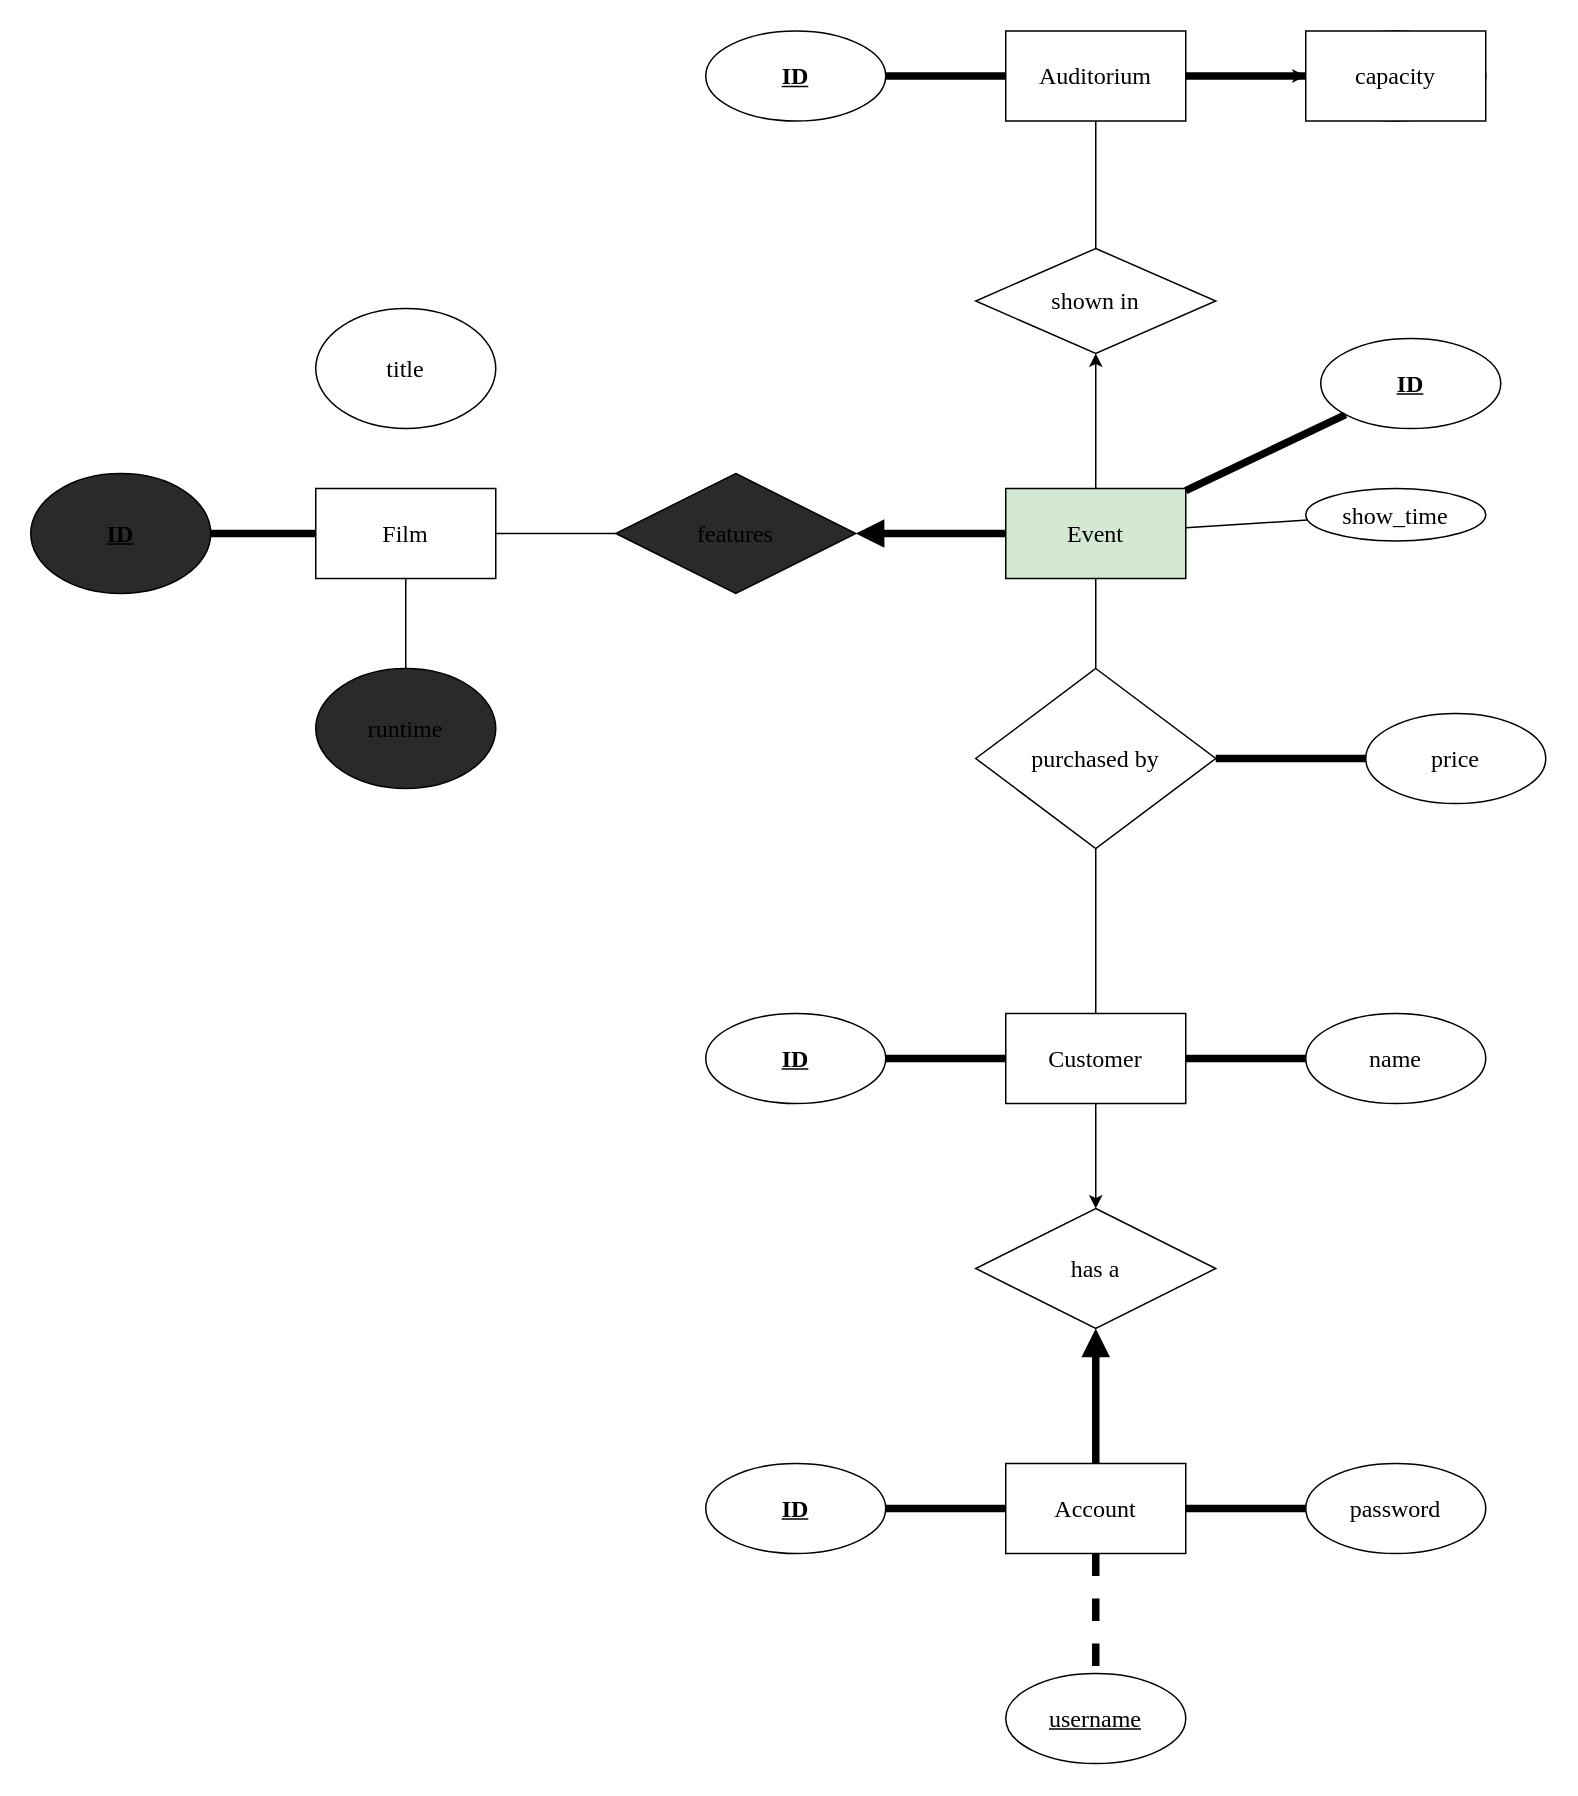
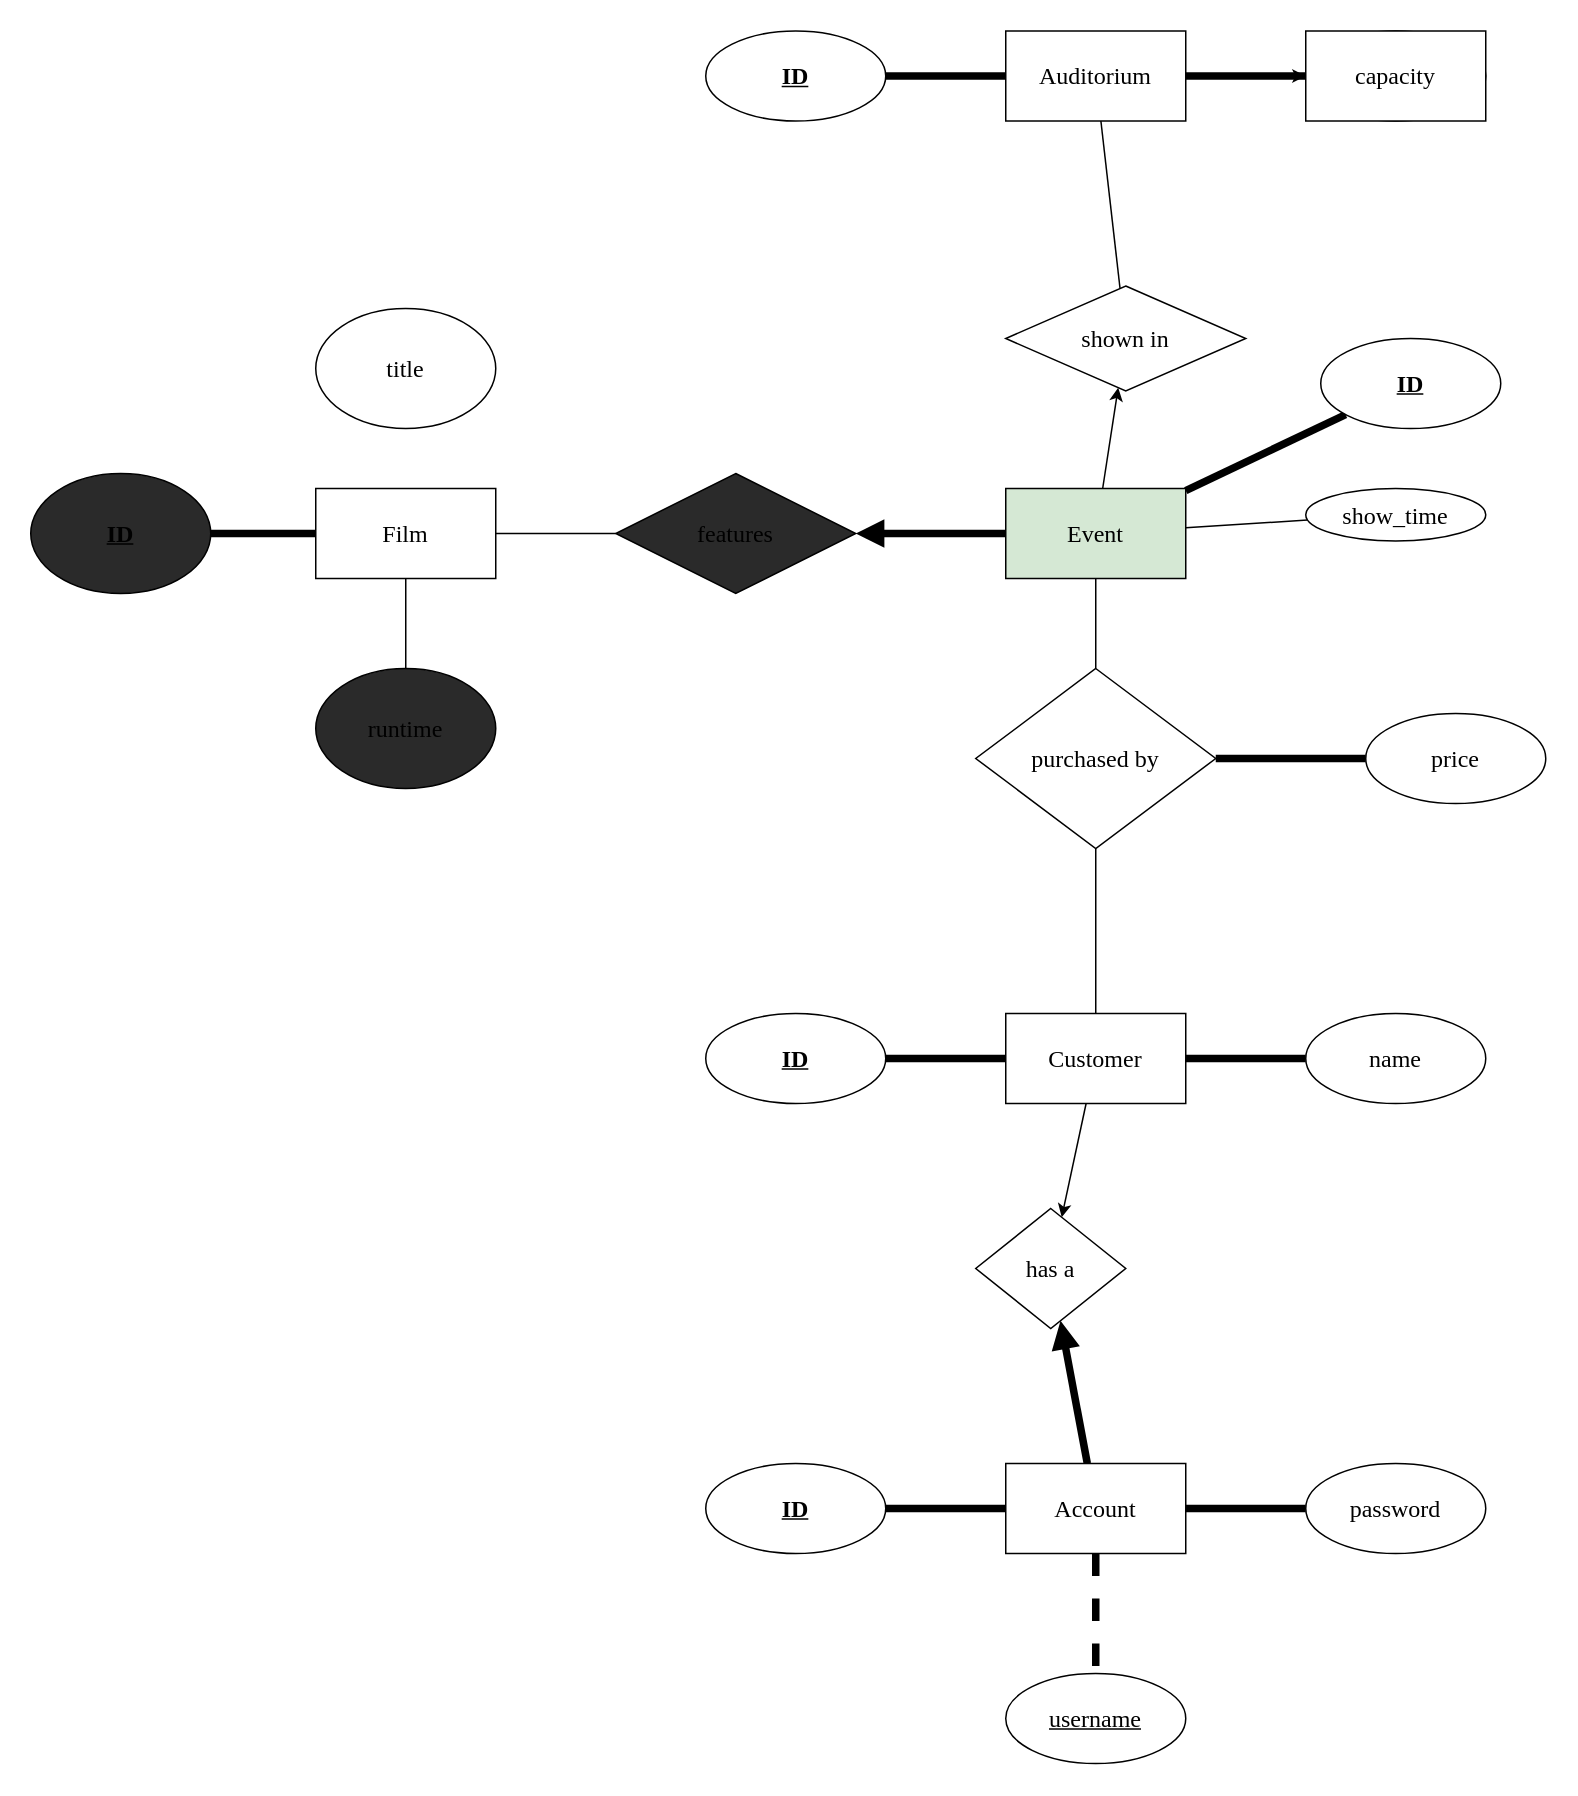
node "shown in": moved (1096, 301) -> (1126, 338)
node "has a": size 240x120 -> 150x120
